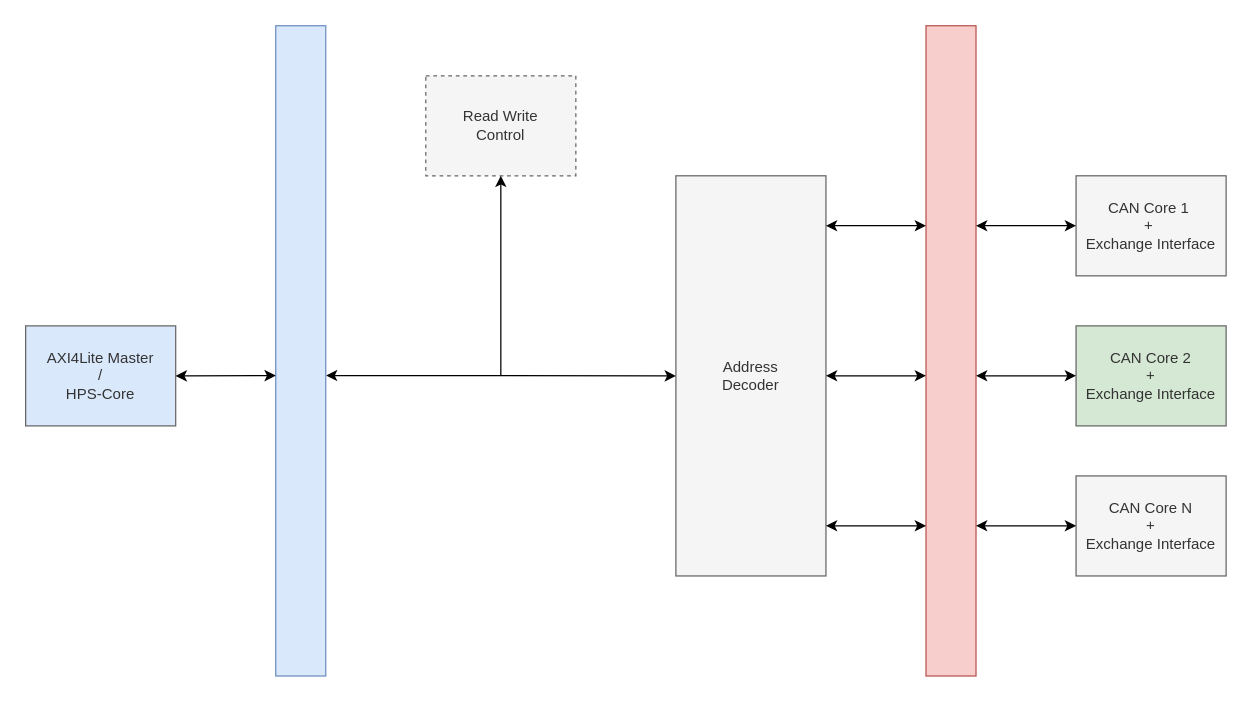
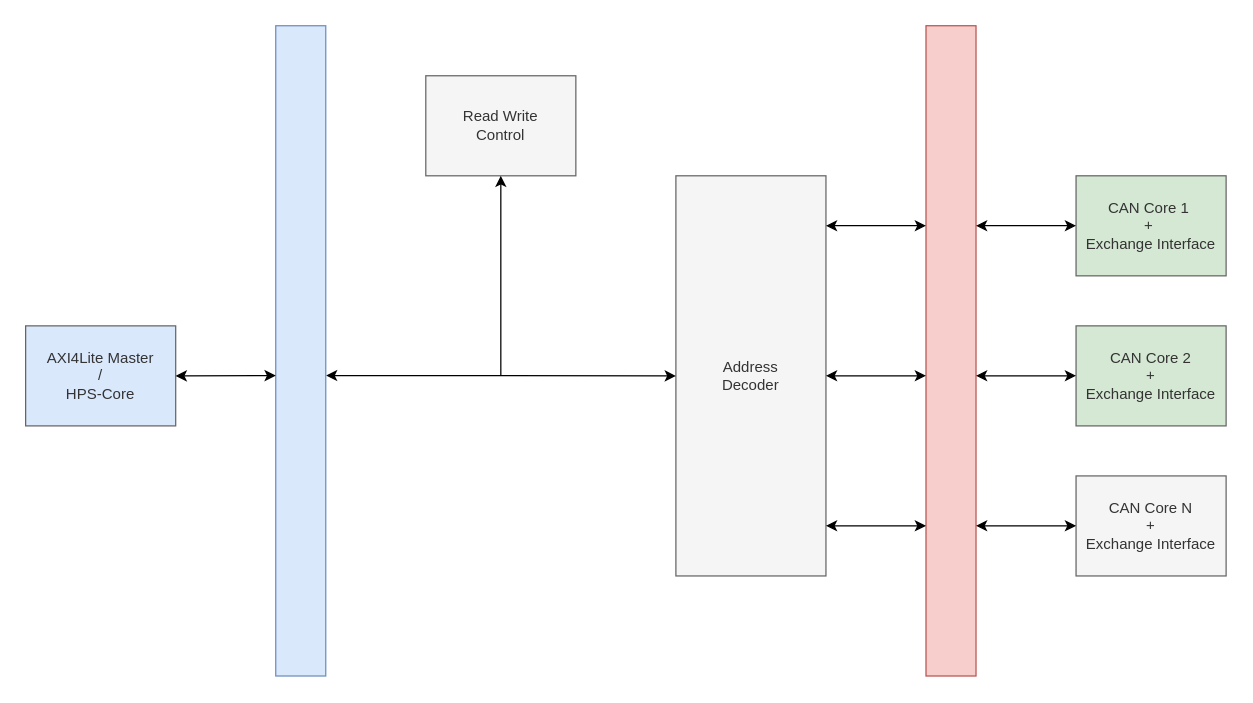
node "Read Write Control": style dashed -> solid
node "CAN Core 1 + Exchange Interface": fillcolor #f5f5f5 -> #d5e8d4
